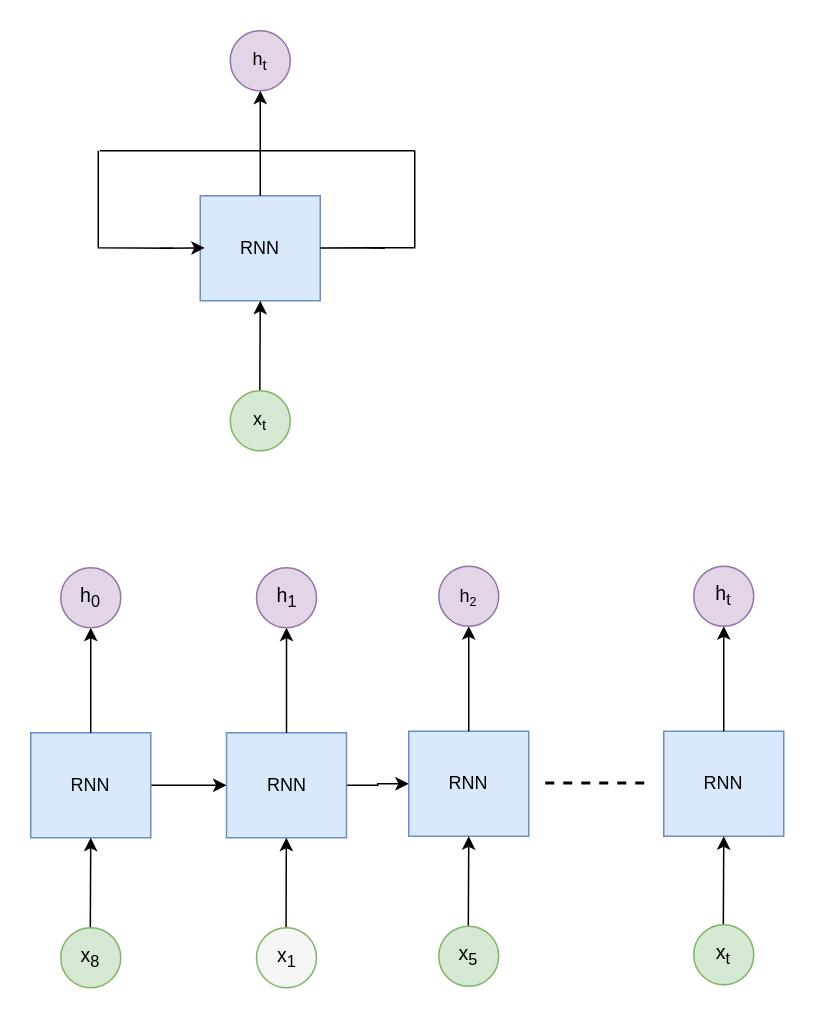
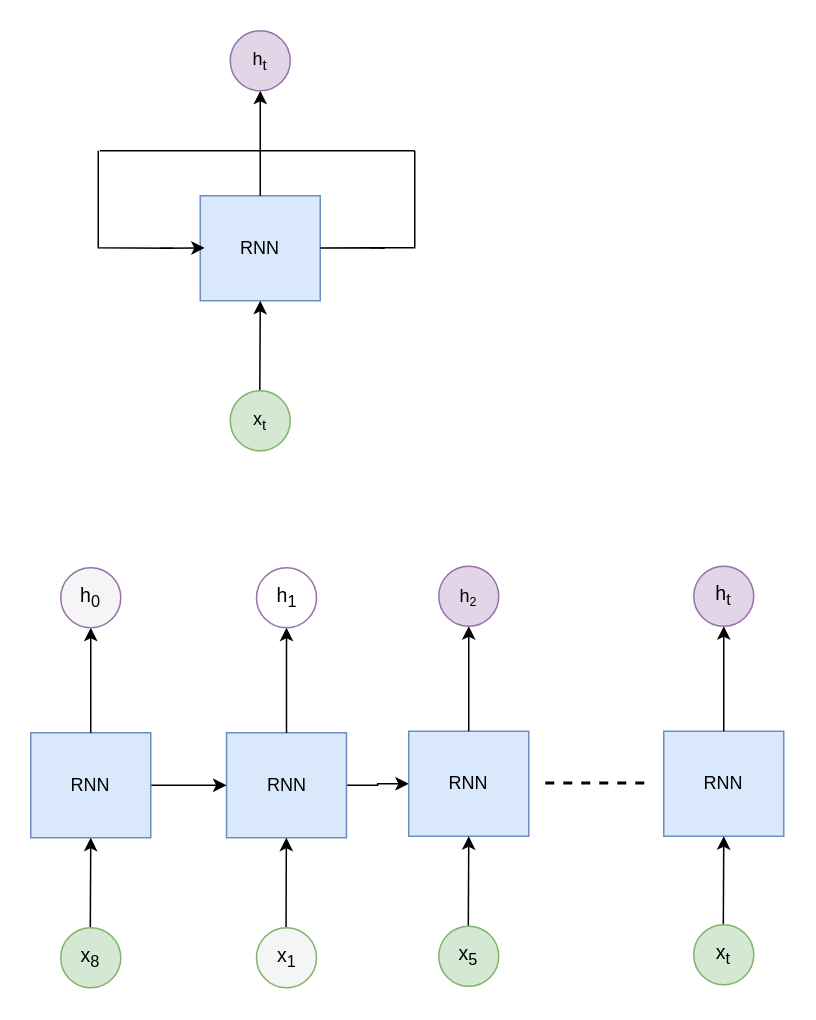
node "h0": fillcolor #e1d5e7 -> #f5f5f5
node "h1": fillcolor #e1d5e7 -> #ffffff
